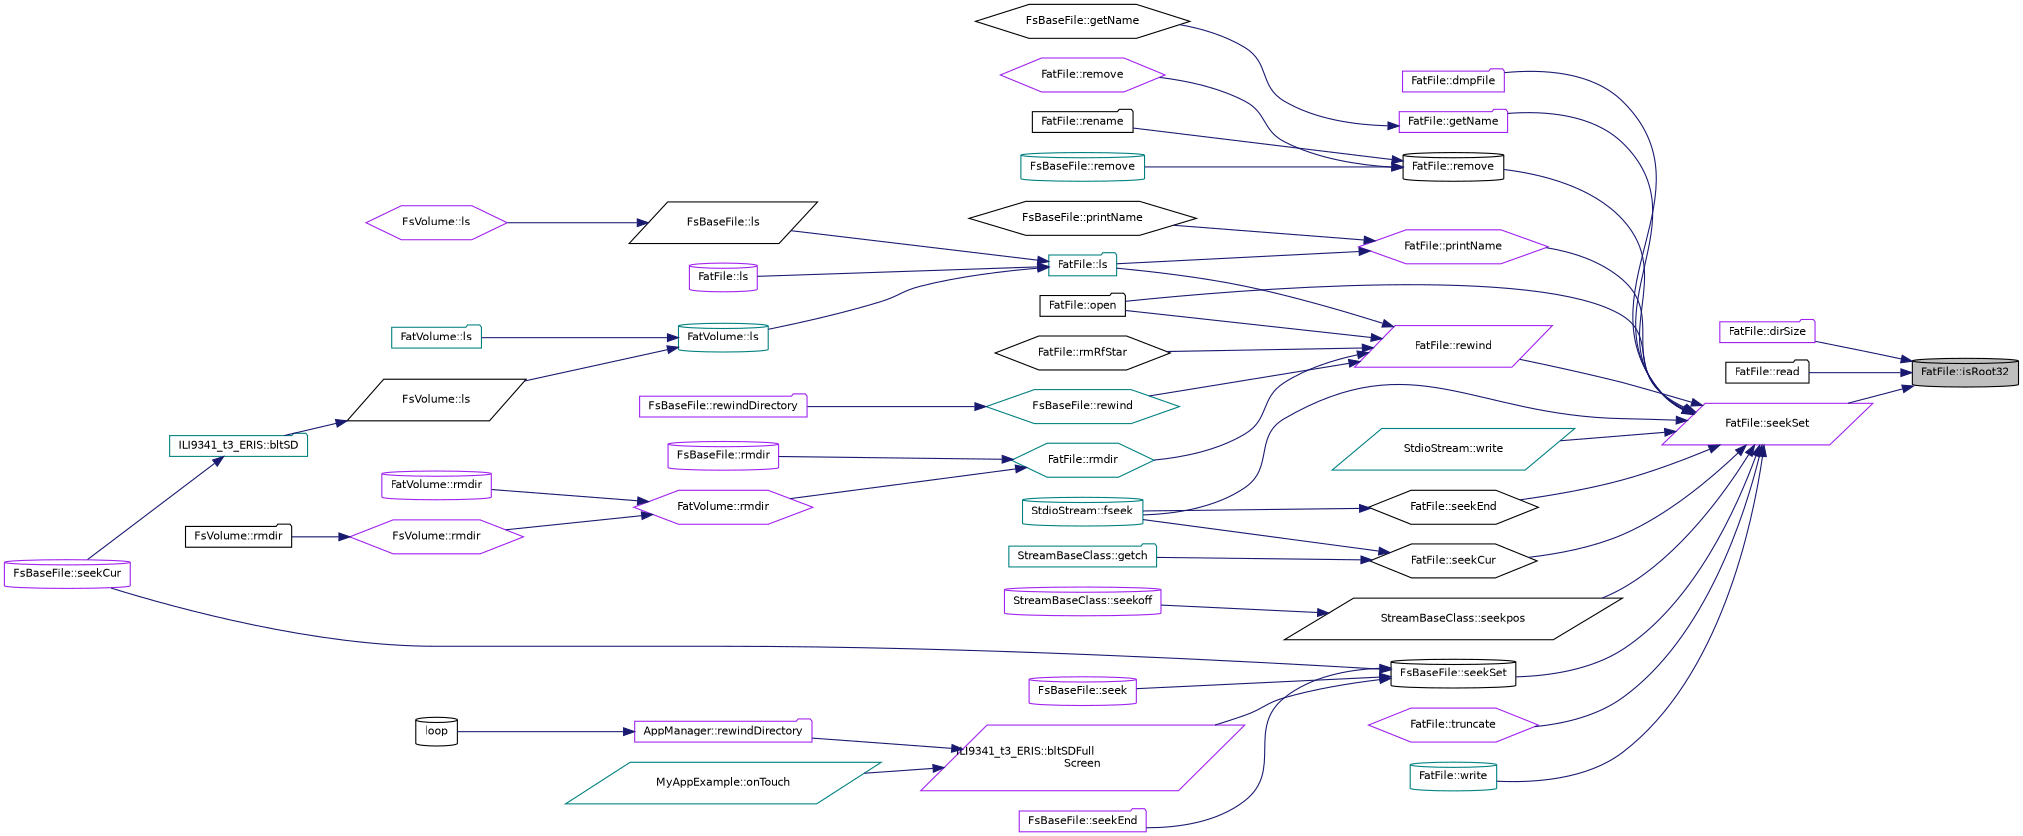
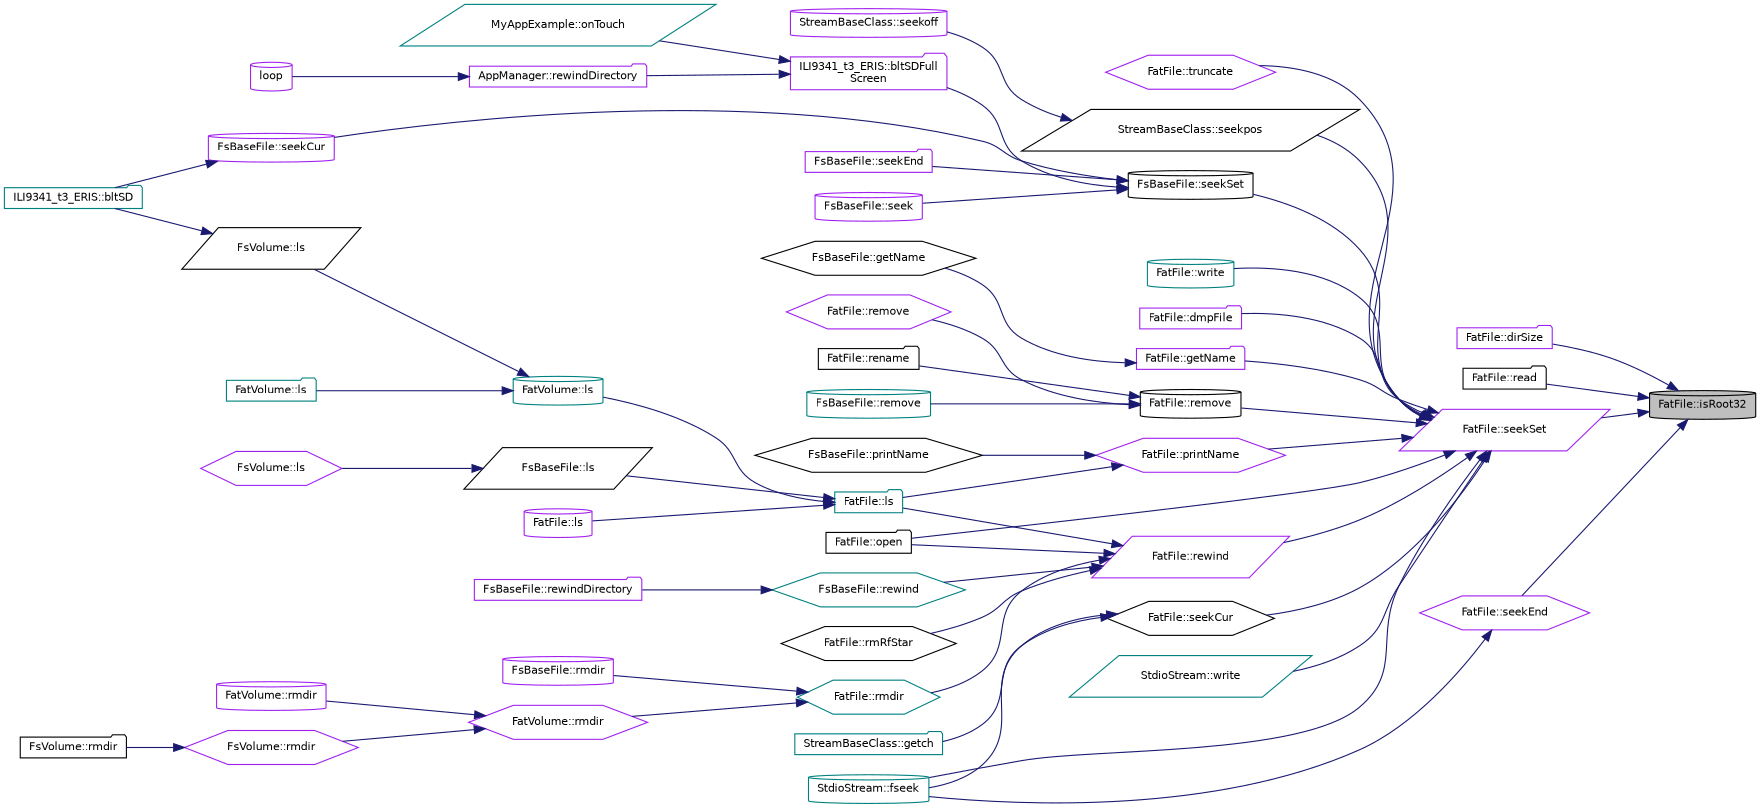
edge "FatFile::seekEnd" -> "FatFile::seekSet": now "FatFile::seekEnd" -> "FatFile::isRoot32"
node "FatFile::seekEnd": color black -> purple
edge "FsBaseFile::seekCur" -> "ILI9341_t3_ERIS::bltSD": reversed
node "loop": color black -> purple
node "ILI9341_t3_ERIS::bltSDFull Screen": shape parallelogram -> folder
